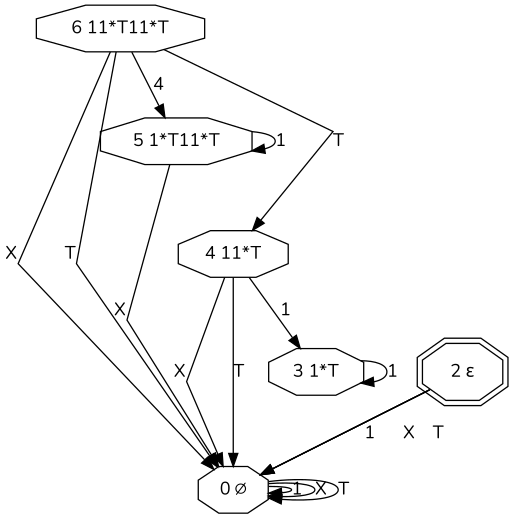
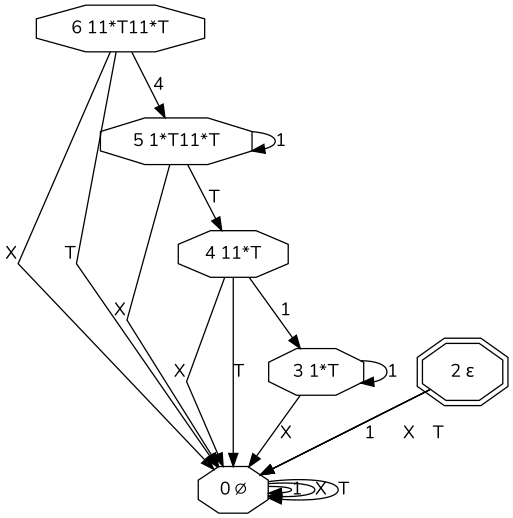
edge "6 11*T11*T" -> "4 11*T": now "5 1*T11*T" -> "4 11*T"
edge "3 1*T" -> "0 ∅": added, label "X"
